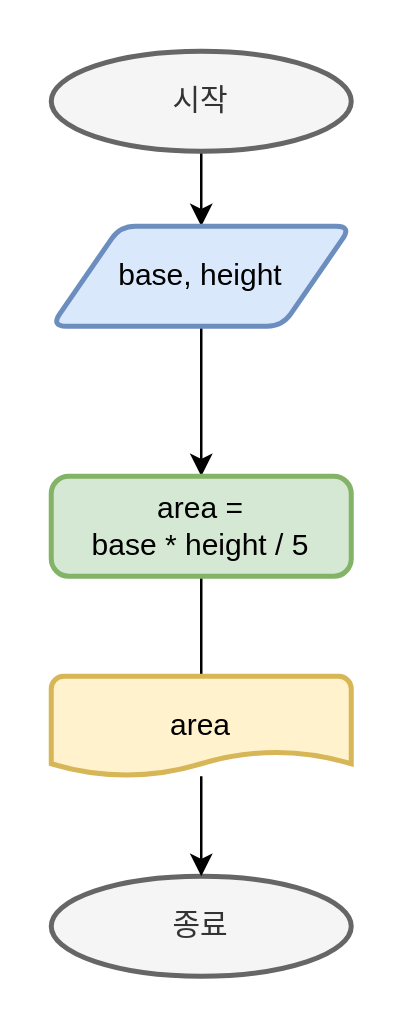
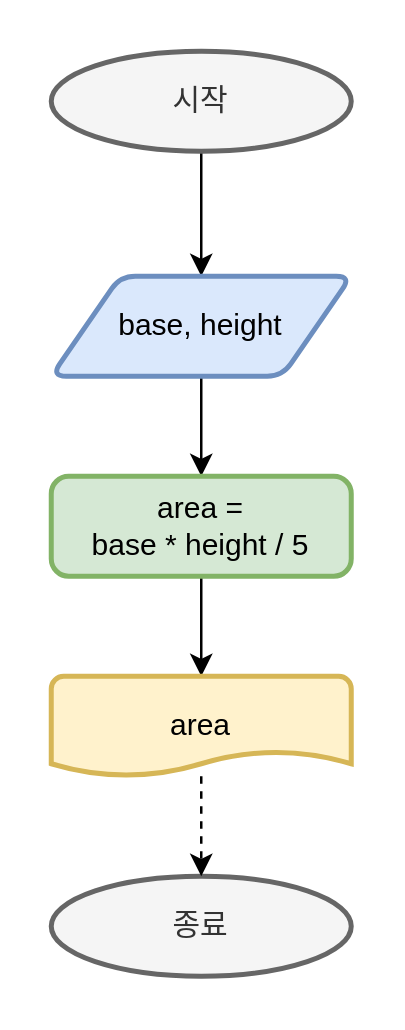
node "base, height": moved (201, 276) -> (201, 326)
edge "area = base * height / 5" -- "area": arrowhead none -> classic
edge "area" -> "종료": style solid -> dashed
